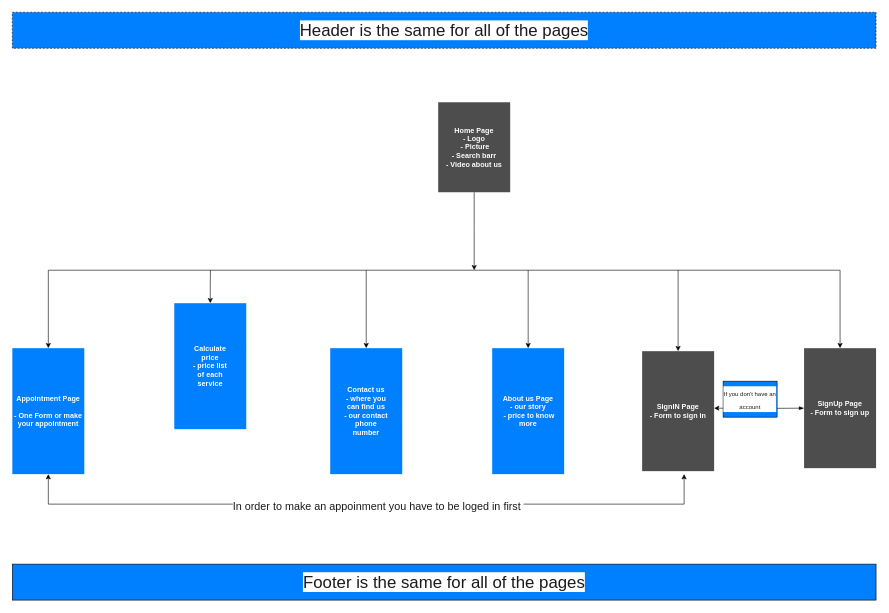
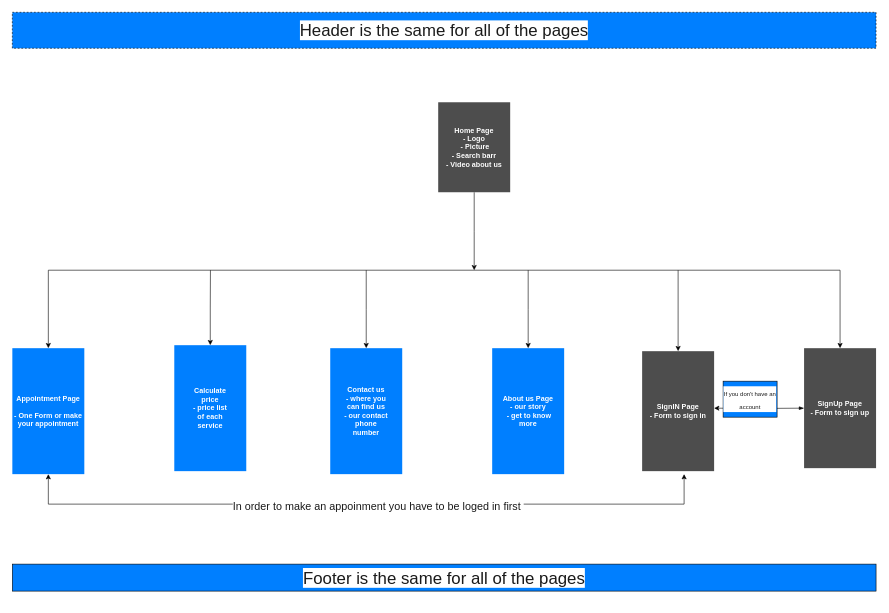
node "Calculate price - price list of each service": moved (210, 366) -> (210, 408)
node "About us Page - our story - price to know more": label "About us Page - our story - price to know more" -> "About us Page - our story - get to know more"
node "Footer is the same for all of the pages": size 864x36 -> 864x27
